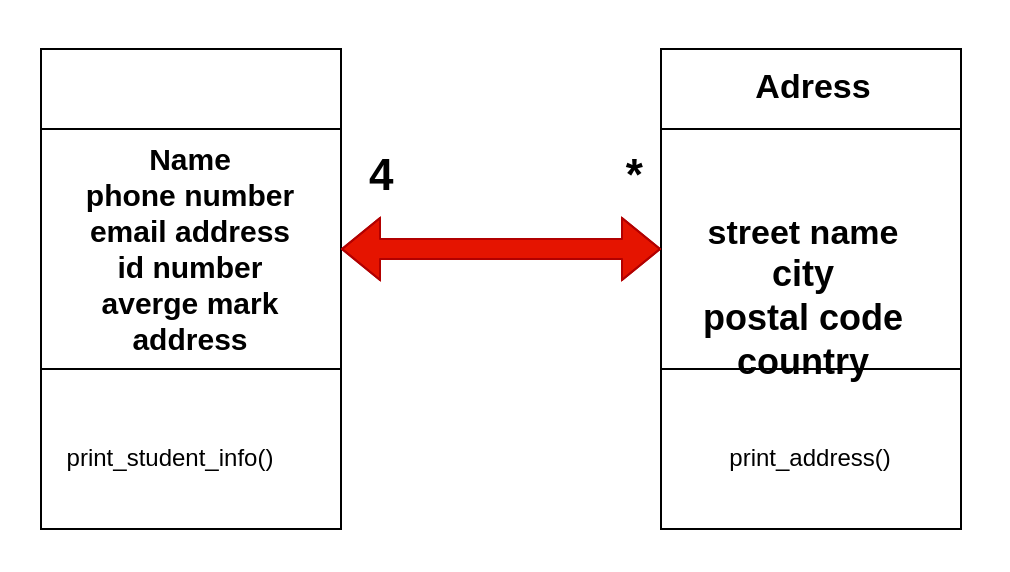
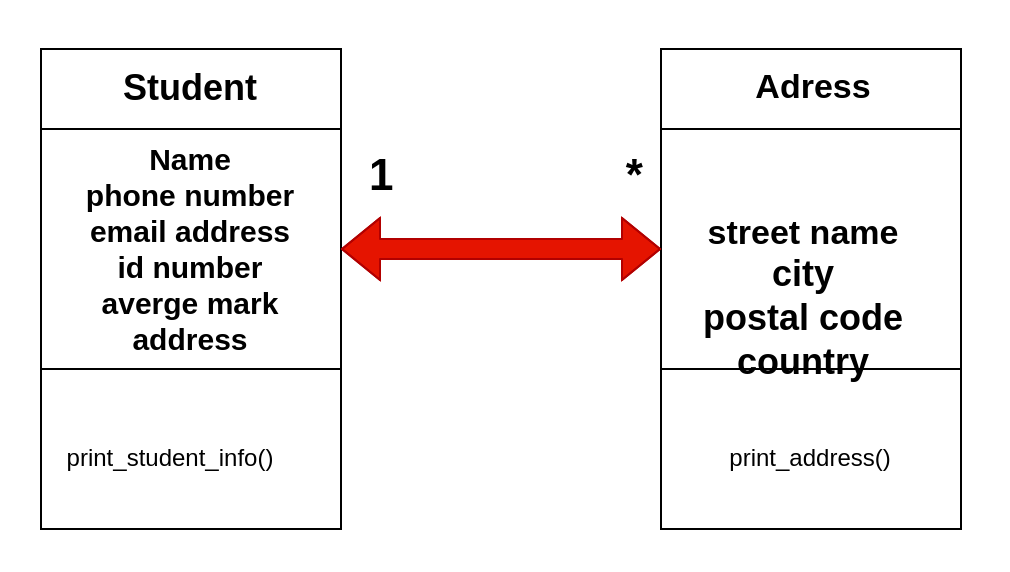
node "Student": added
node "4 *": label "4 *" -> "1 *"
